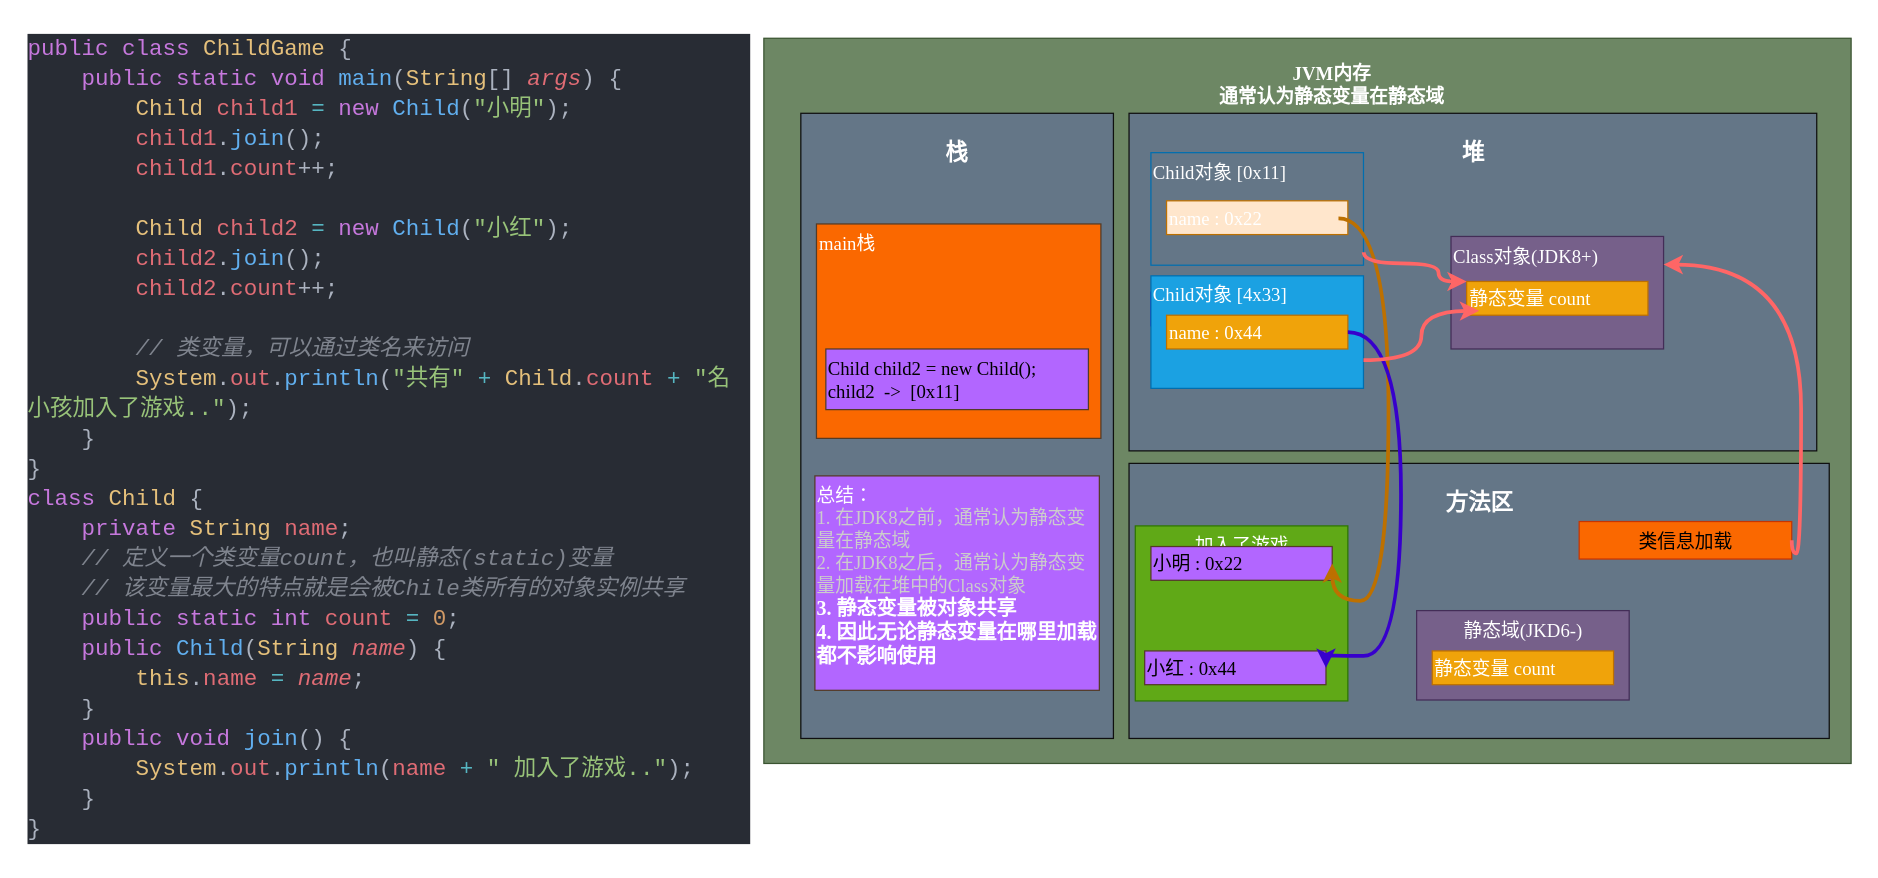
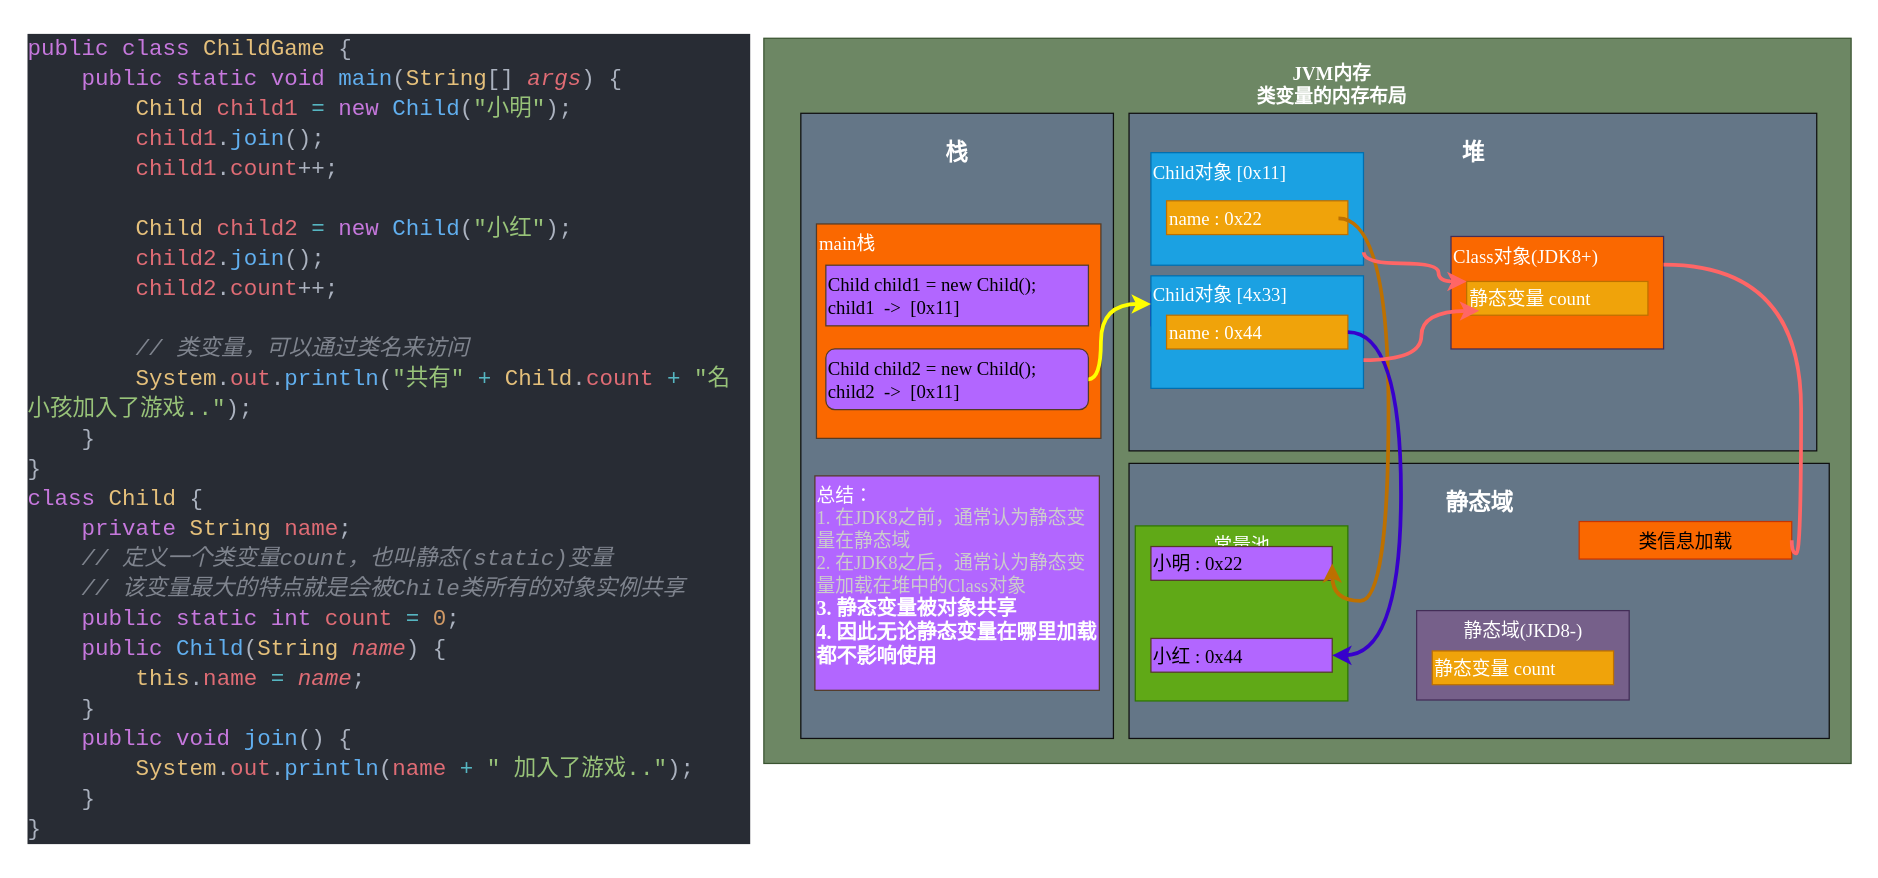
node "JVM内存 通常认为静态变量在静态域": label "JVM内存 通常认为静态变量在静态域" -> "JVM内存 类变量的内存布局"
node "Child对象 [0x11]": fillcolor #647687 -> #1ba1e2
node "name : 0x22": fillcolor #ffe6cc -> #f0a30a
node "Class对象(JDK8+)": fillcolor #76608a -> #fa6800
edge "类信息加载" -> "Class对象(JDK8+)": arrowhead classic -> none
node "Child child1 = new Child(); child1 -> [0x11]": added
edge "Child child2 = new Child(); child2 -> [0x11]" -> "Child对象 [4x33]": added
node "Child child2 = new Child(); child2 -> [0x11]": shape rectangle -> rounded rectangle
node "方法区": label "方法区" -> "静态域"
node "加入了游戏": label "加入了游戏" -> "常量池"
node "静态域(JKD6-)": label "静态域(JKD6-)" -> "静态域(JKD8-)"
node "小红 : 0x44": moved (1235, 668) -> (1241, 655)
